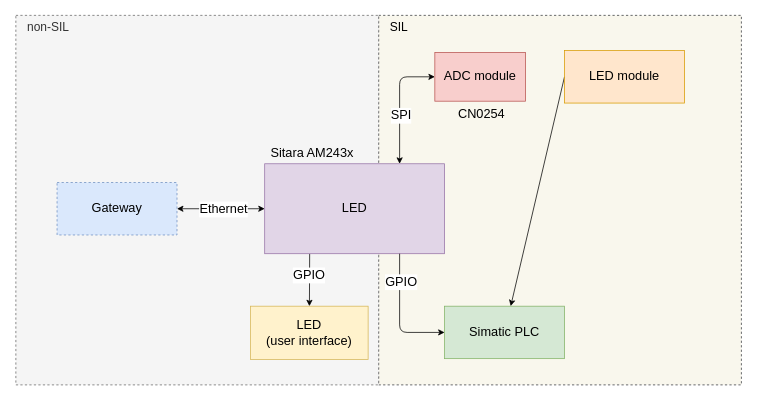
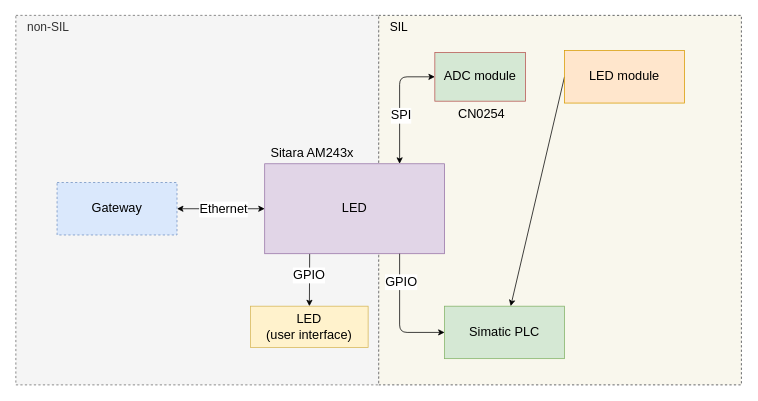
node "ADC module": fillcolor #f8cecc -> #d5e8d4
node "LED (user interface)": size 118x53 -> 118x41
